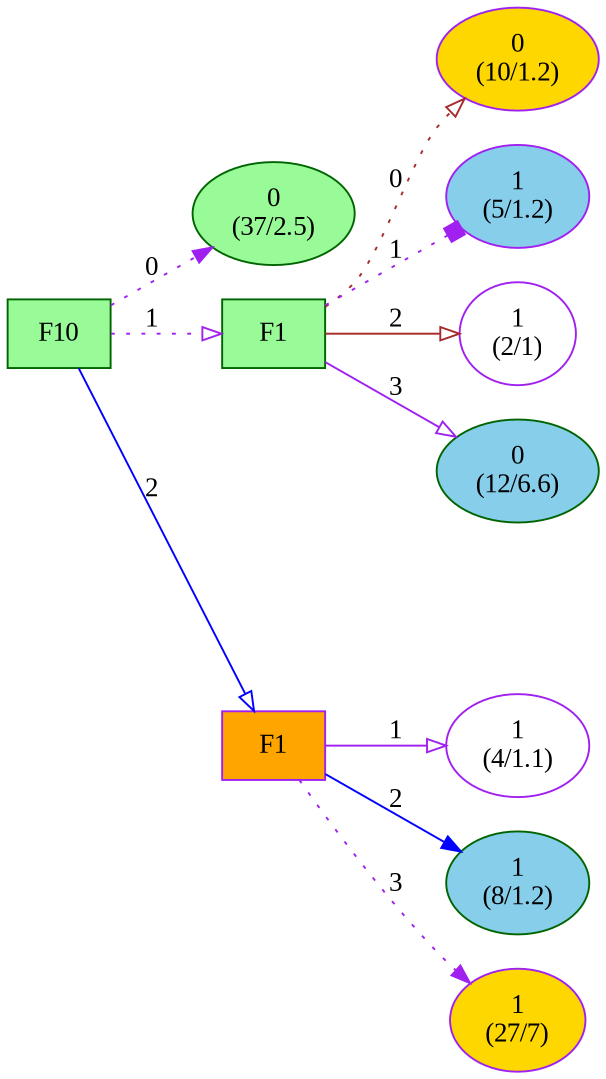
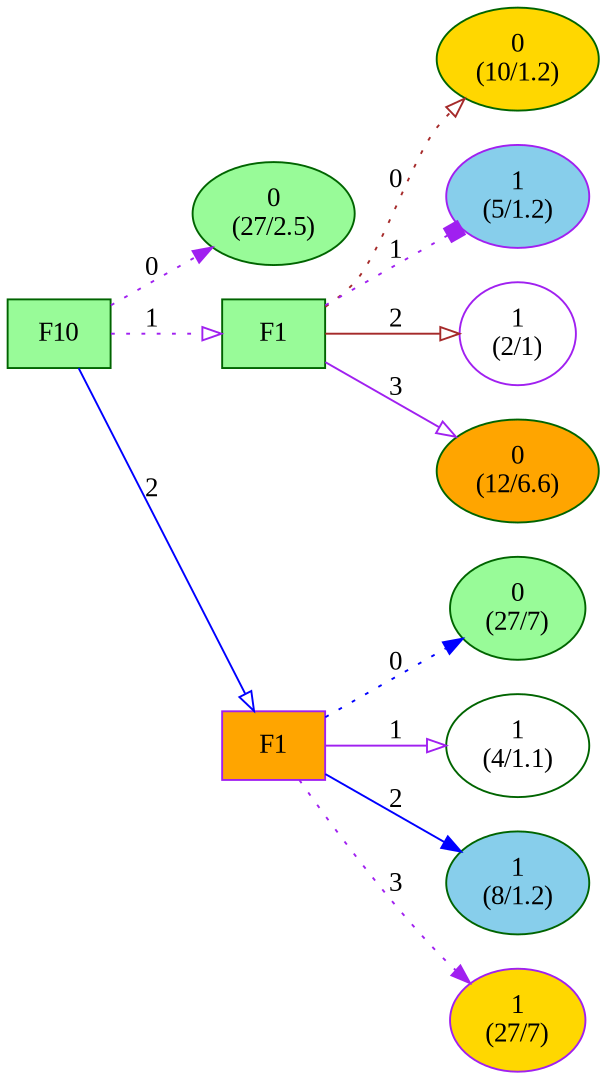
node "0 (10/1.2)": color purple -> darkgreen
node "0 (37/2.5)": label "0 (37/2.5)" -> "0 (27/2.5)"
node "0 (12/6.6)": fillcolor skyblue -> orange
node "0 (27/7)": added
node "1 (4/1.1)": color purple -> darkgreen
